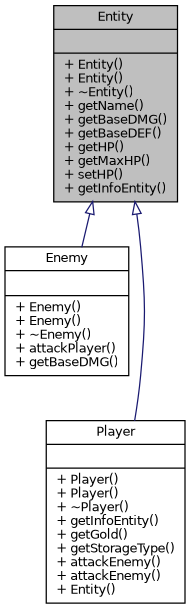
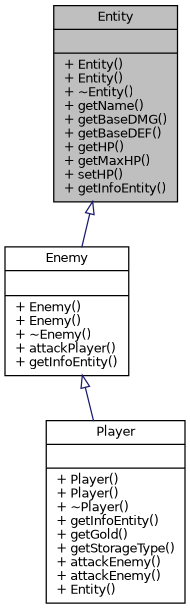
edge "Player" -> "Entity": now "Player" -> "Enemy"
node "Enemy": text "+ getBaseDMG()" -> "+ getInfoEntity()"
